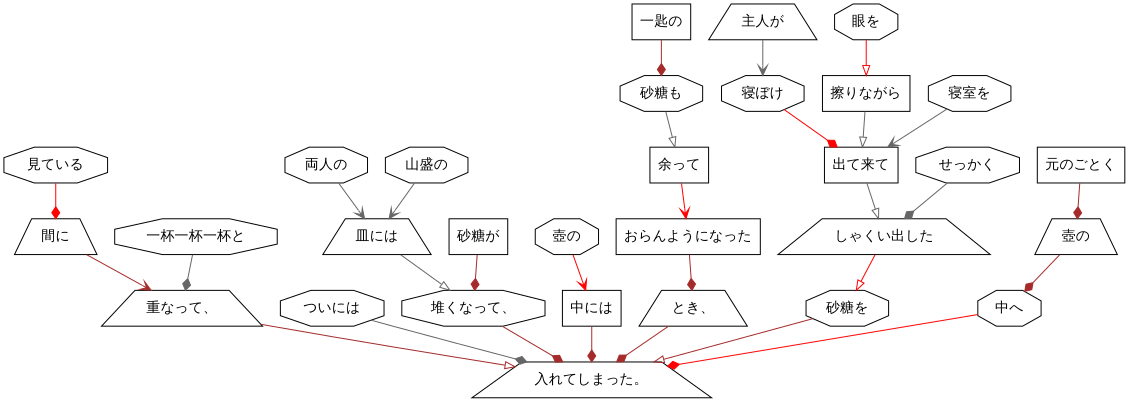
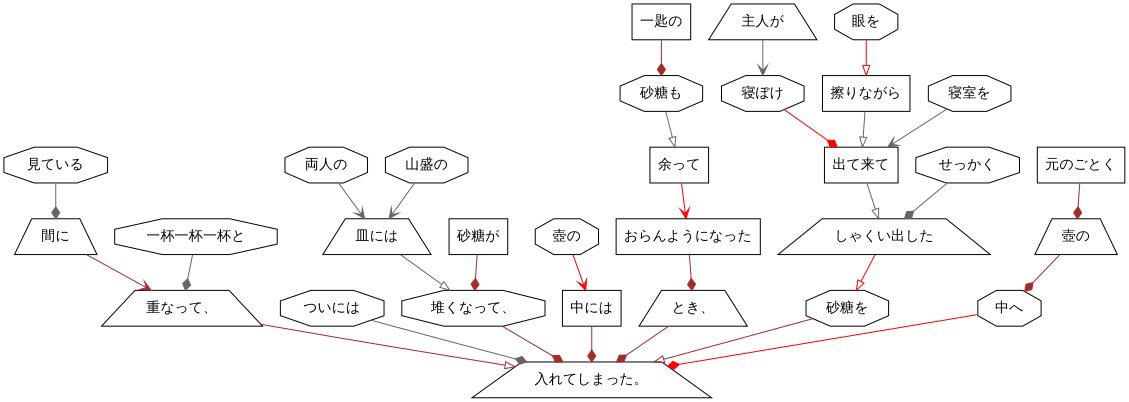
edge "見ている" -> "間に": color red -> gray40
